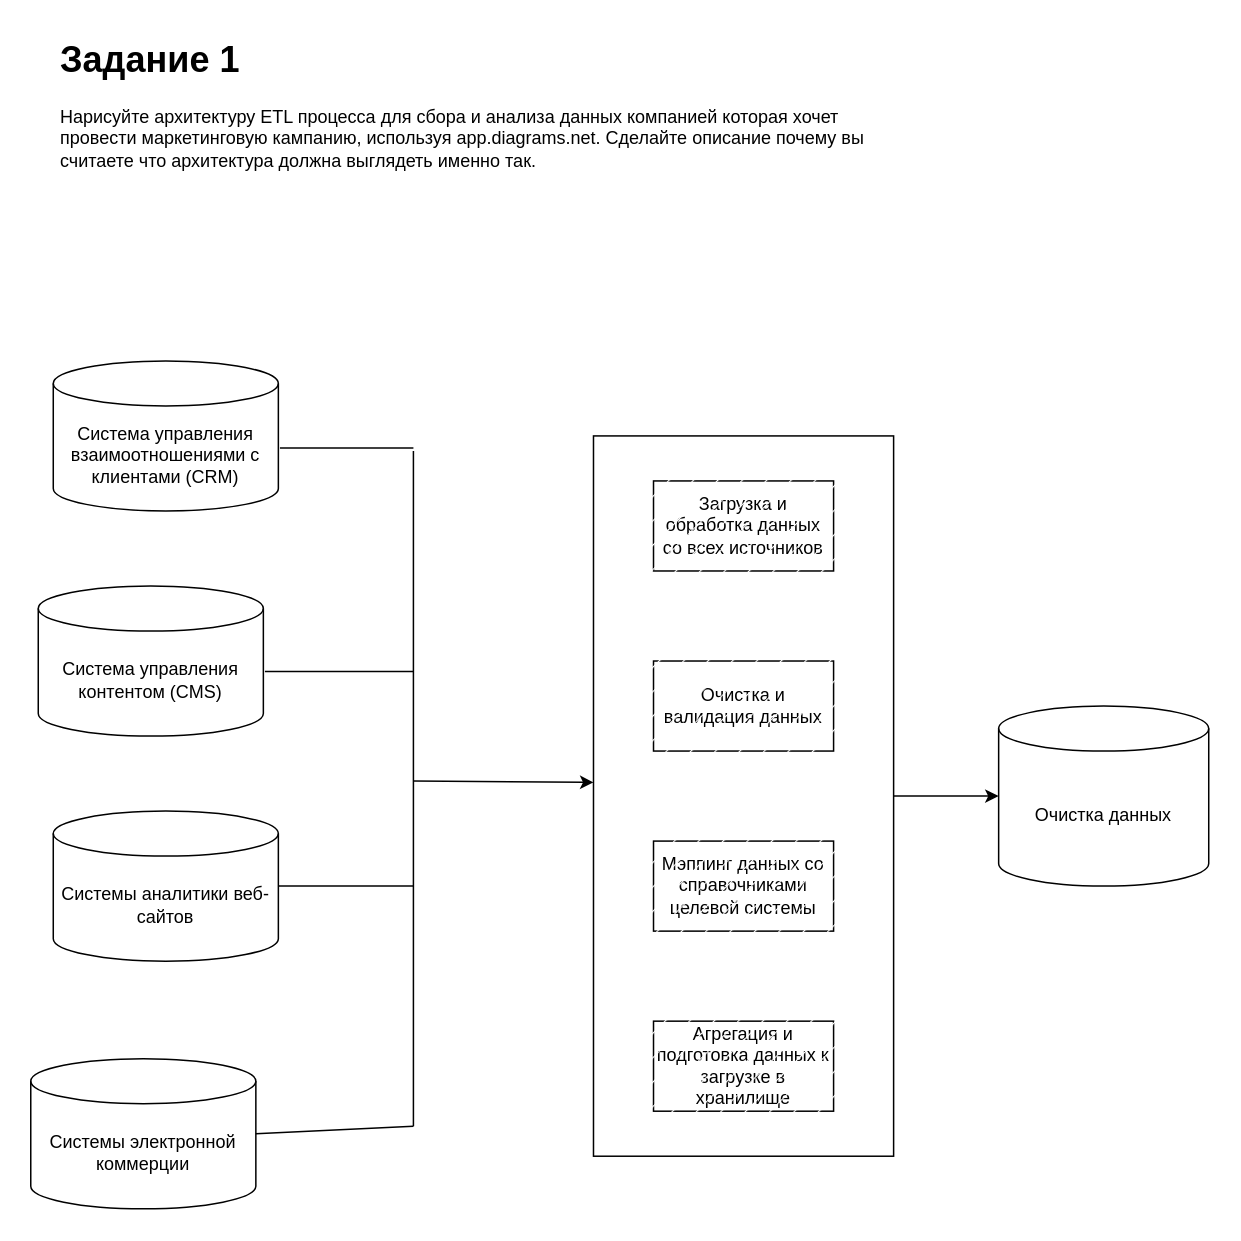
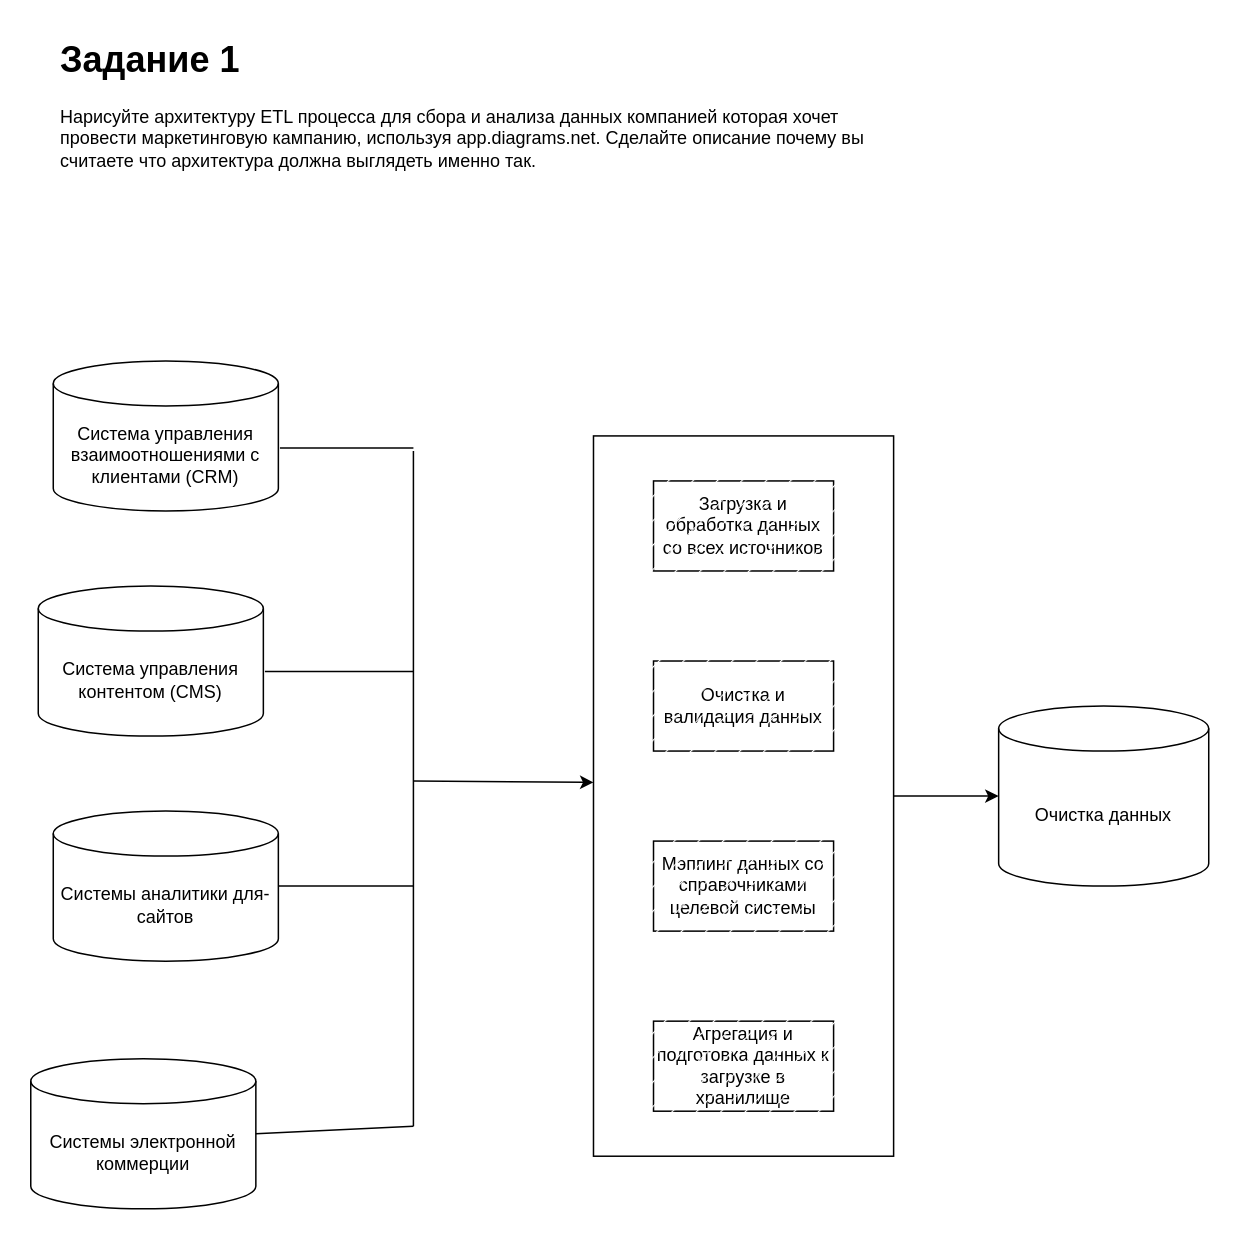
node "Системы аналитики веб-сайтов": label "Системы аналитики веб-сайтов" -> "Системы аналитики для-сайтов"
